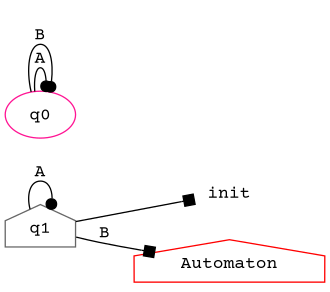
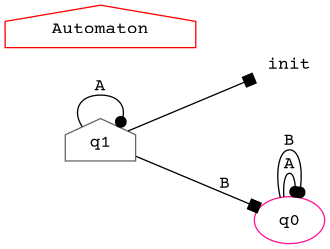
edge "q1" -> "Automaton": now "q1" -> "q0"
